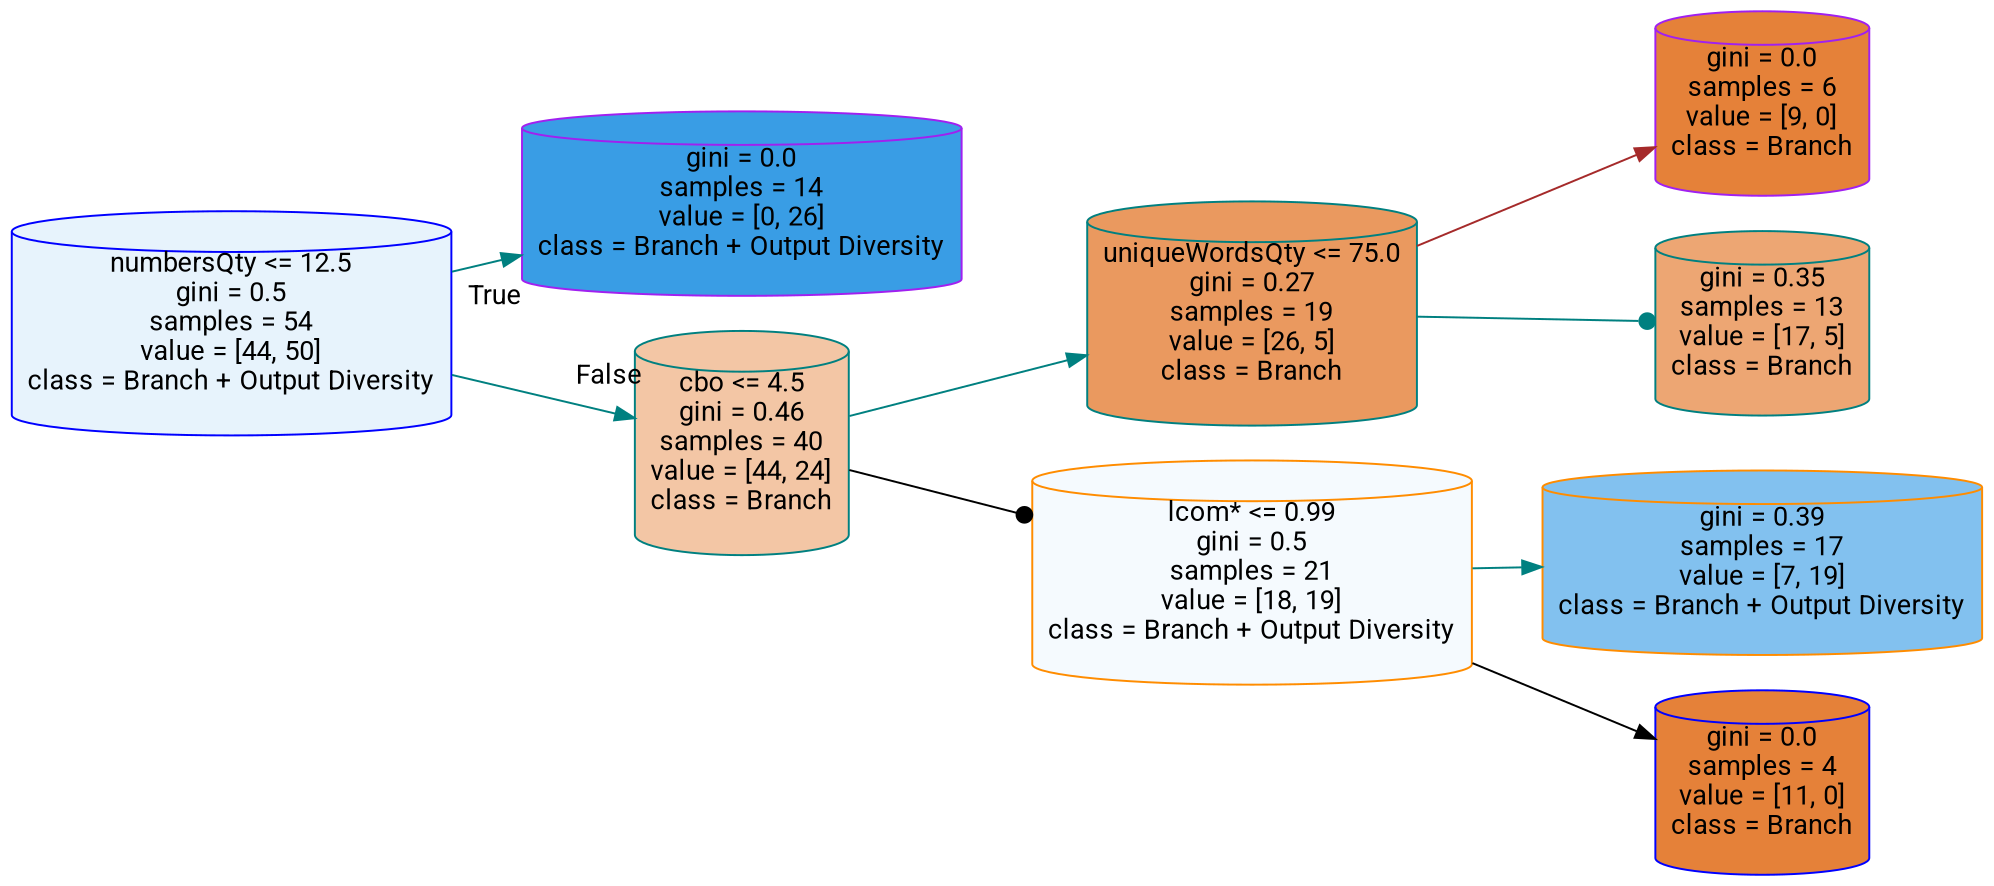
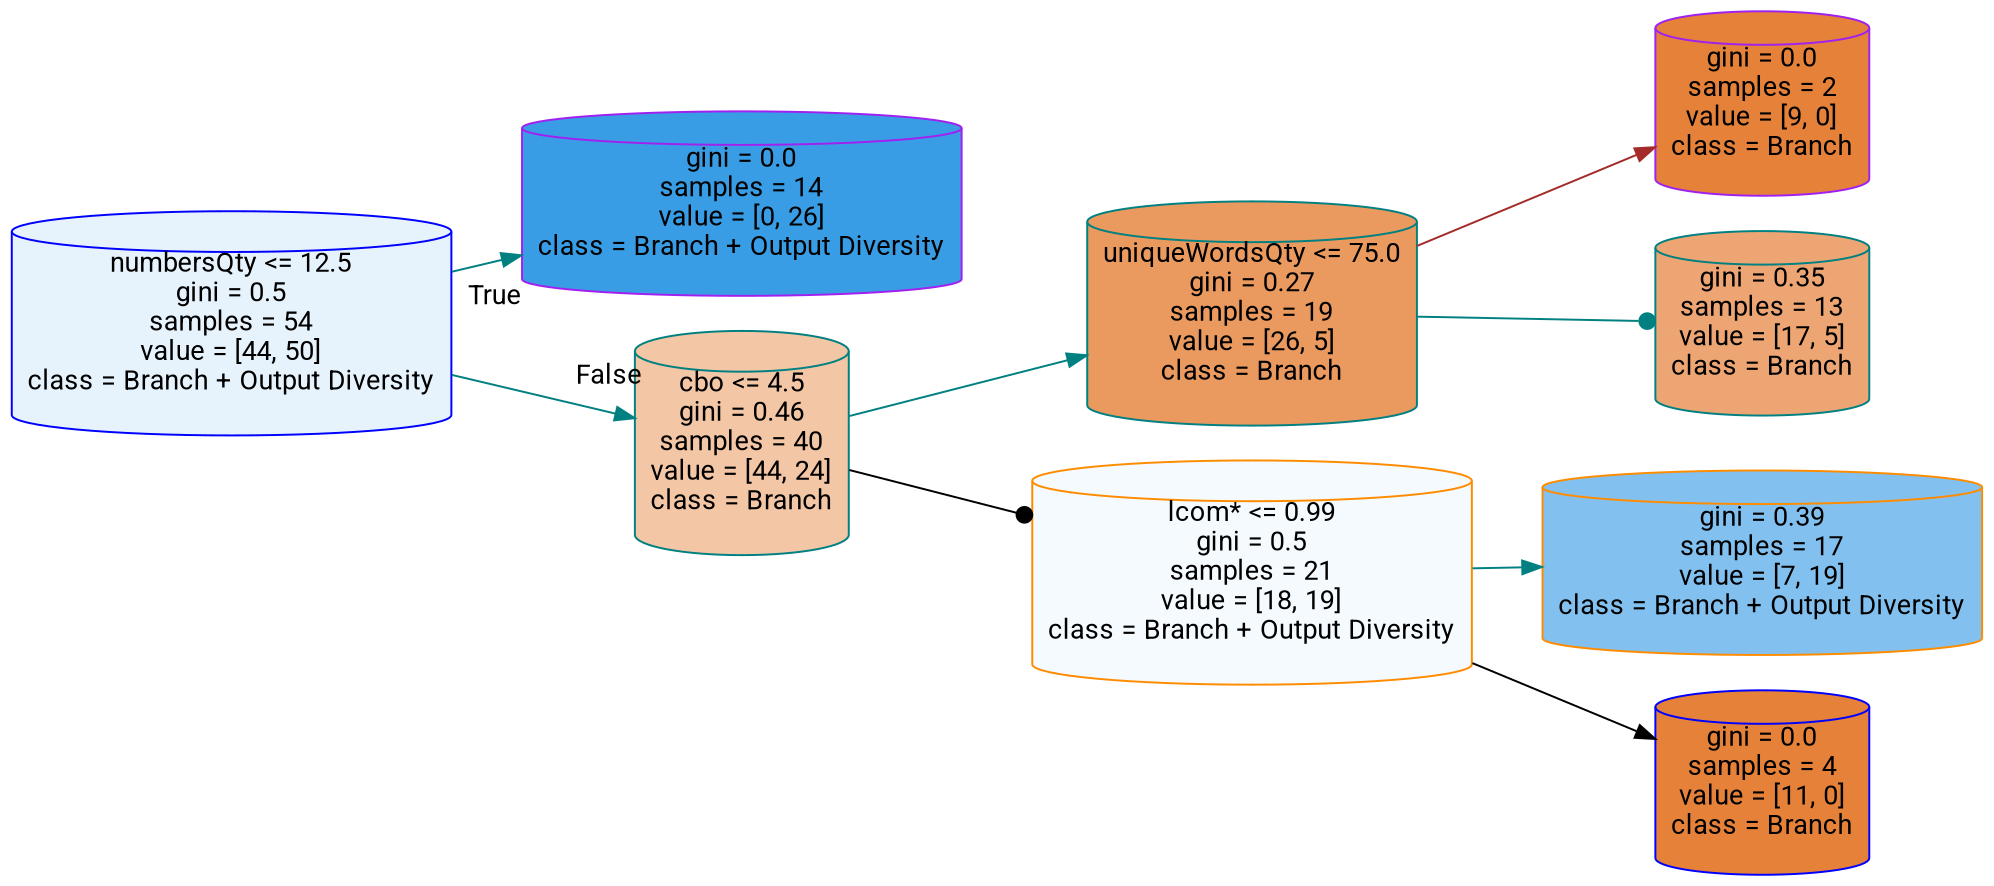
node "gini = 0.0 samples = 6 value = [9, 0] class = Branch": label "gini = 0.0 samples = 6 value = [9, 0] class = Branch" -> "gini = 0.0 samples = 2 value = [9, 0] class = Branch"
